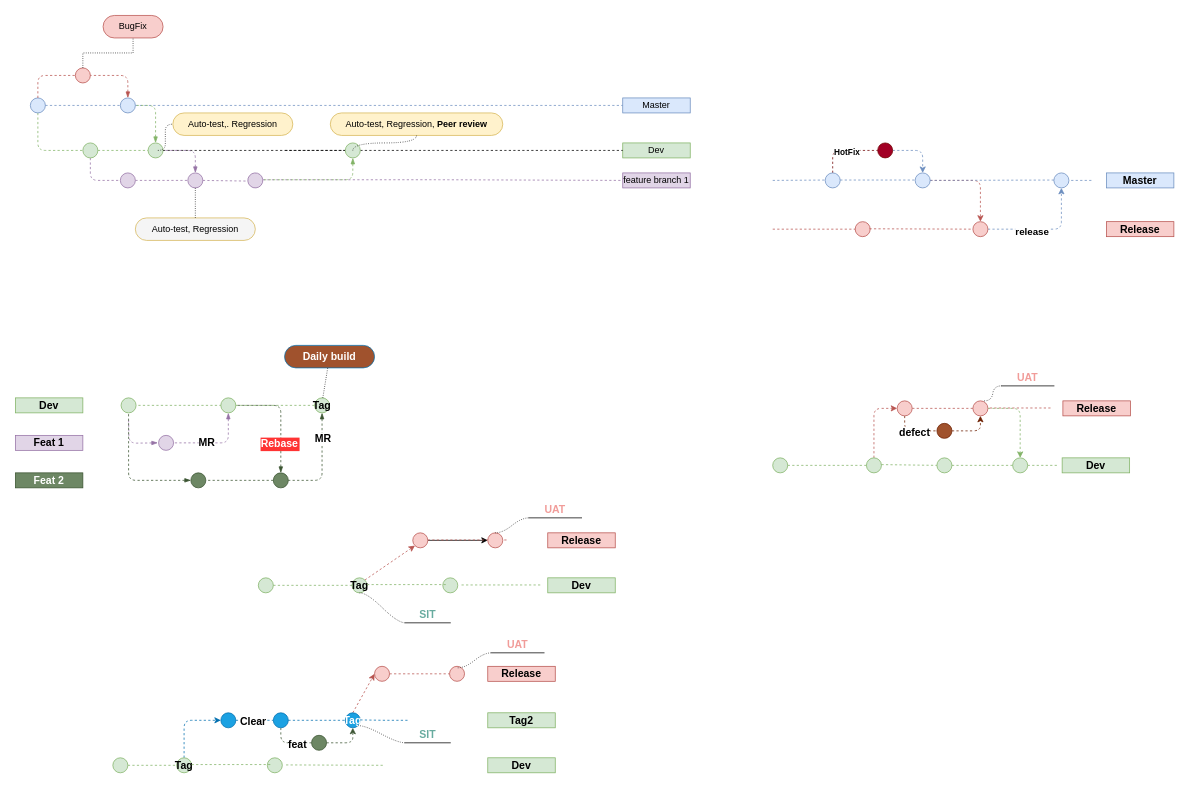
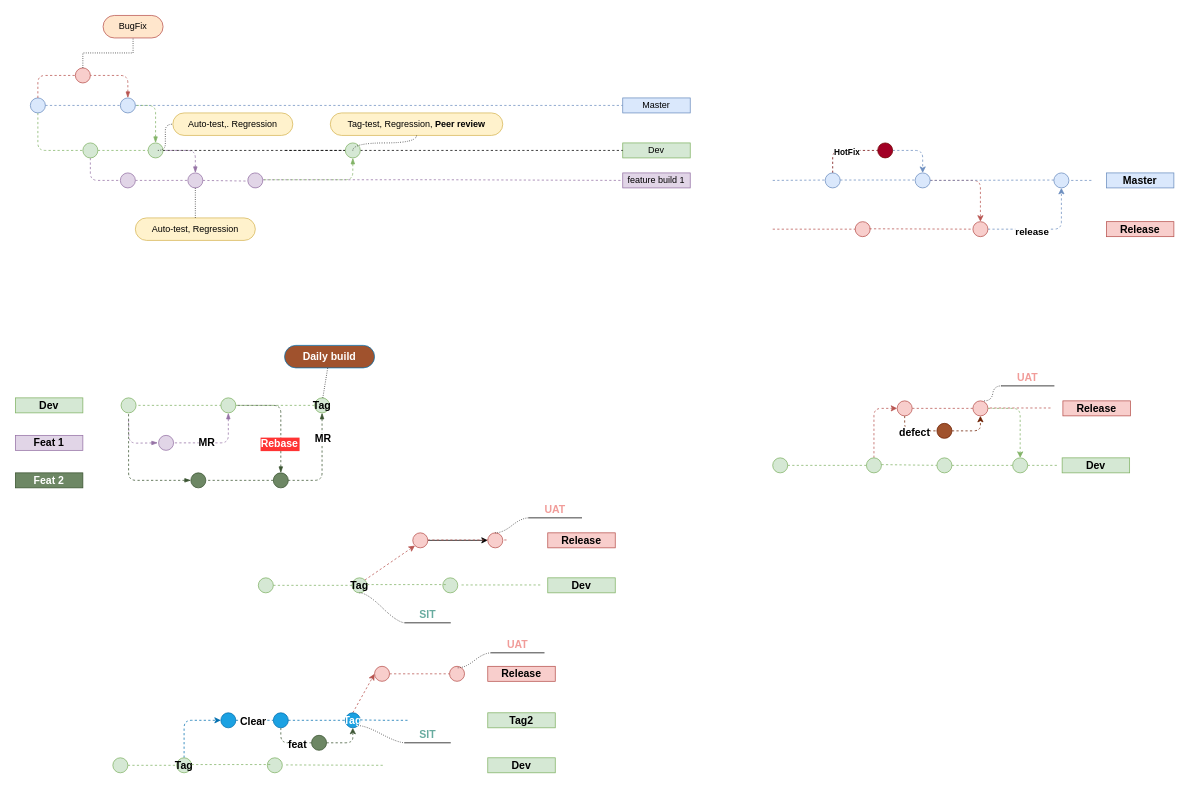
node "BugFix": fillcolor #f8cecc -> #ffe6cc
node "Auto-test, Regression, Peer review": label "Auto-test, Regression, Peer review" -> "Tag-test, Regression, Peer review"
node "feature branch 1": label "feature branch 1" -> "feature build 1"
node "Auto-test, Regression": fillcolor #f5f5f5 -> #fff2cc
